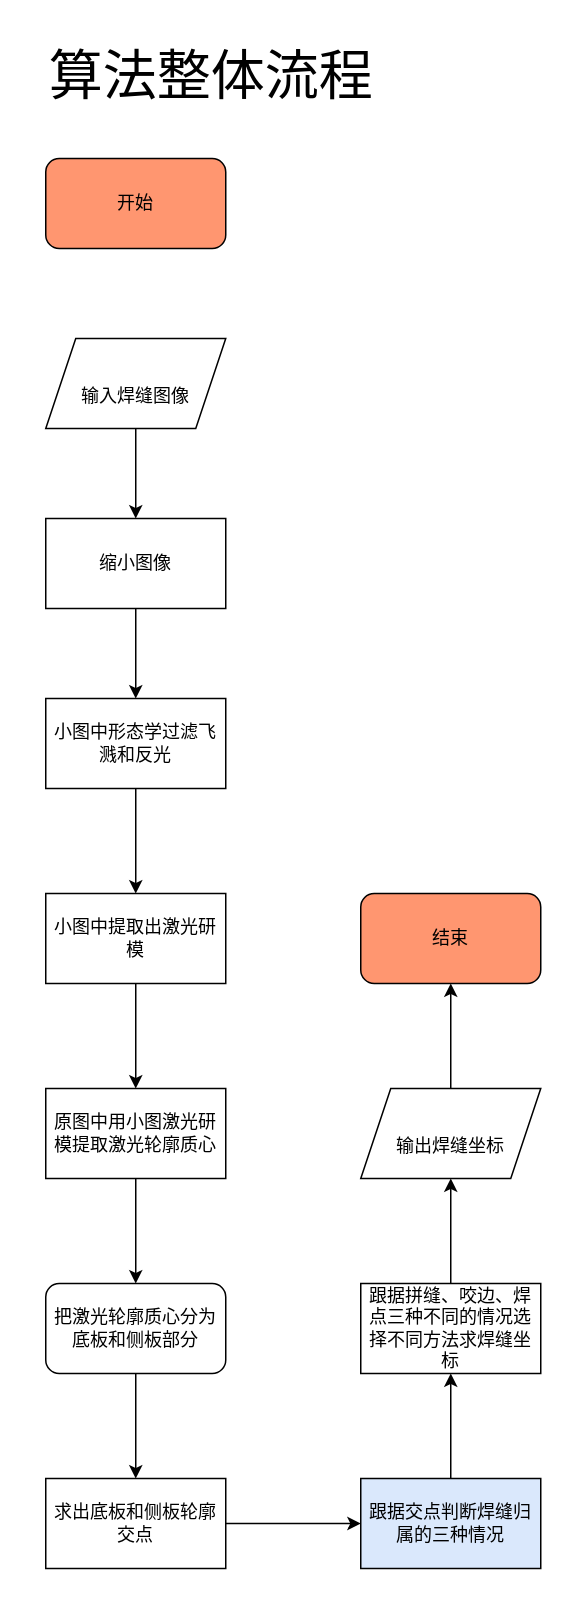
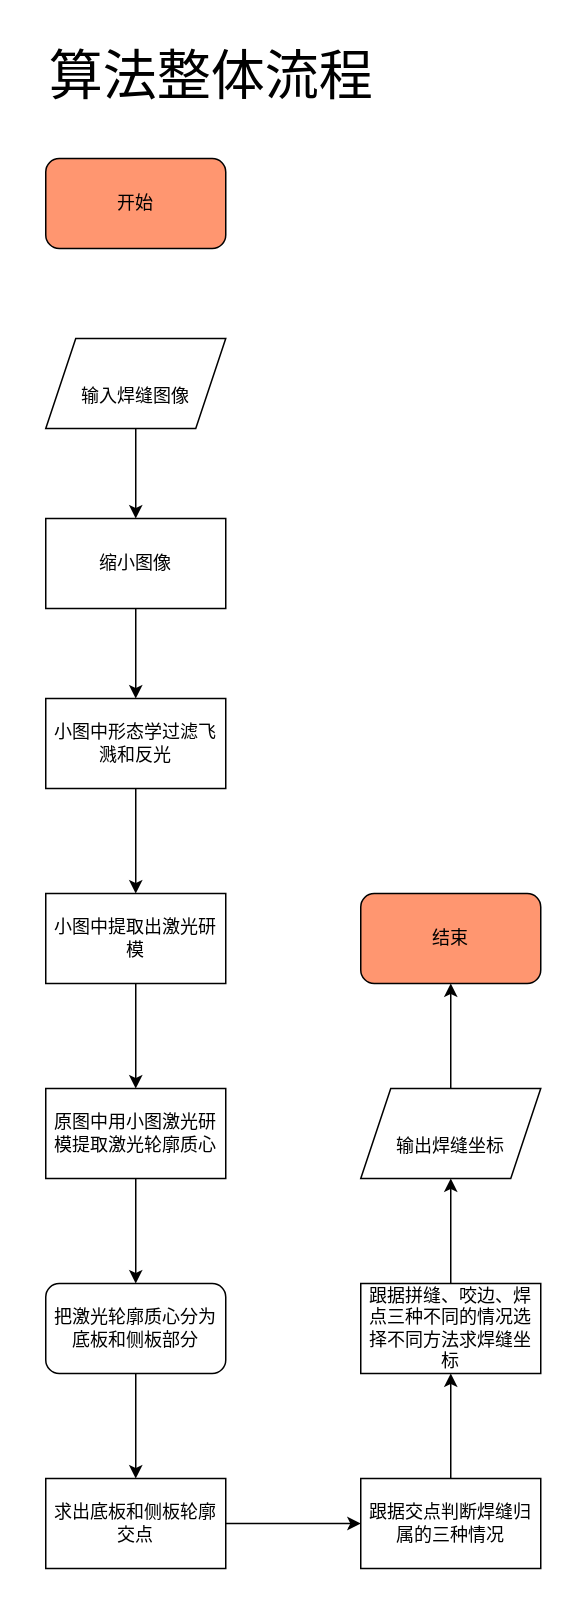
node "跟据交点判断焊缝归属的三种情况": fillcolor #dae8fc -> #ffffff
